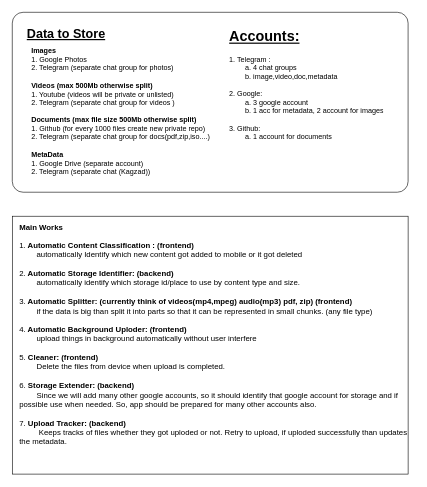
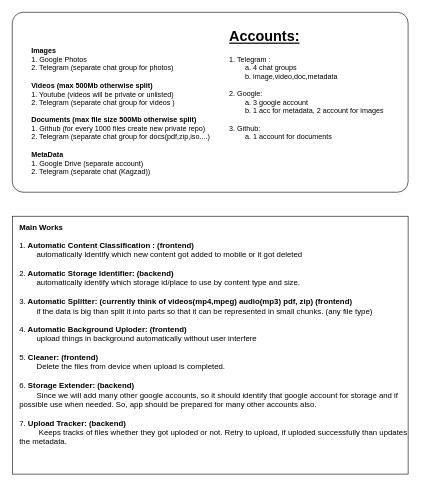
node "Data to Store": removed
